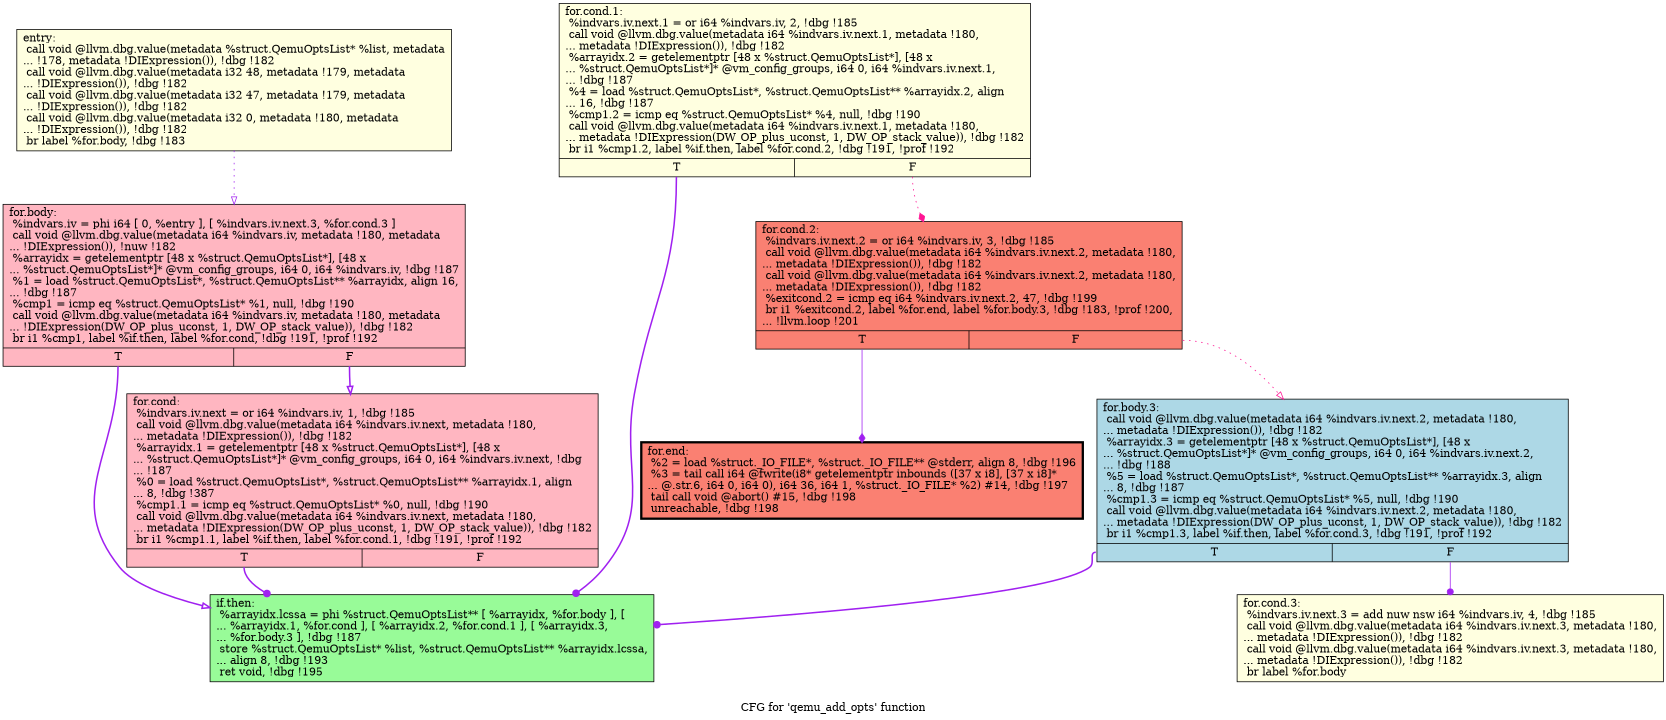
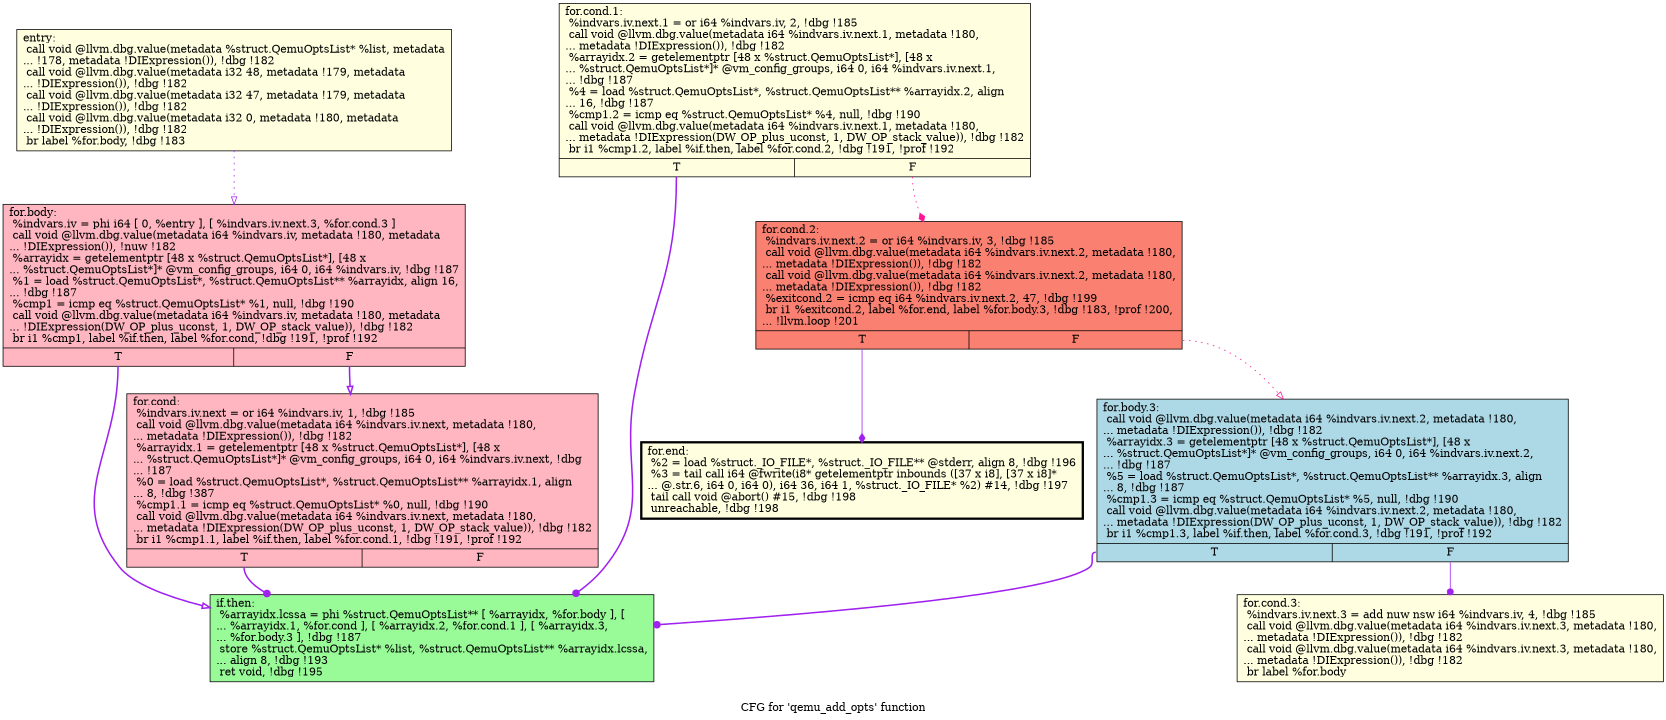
node "for.body.3:": text "... !dbg !188" -> "... !dbg !187"
node "for.end:": fillcolor salmon -> lightyellow
